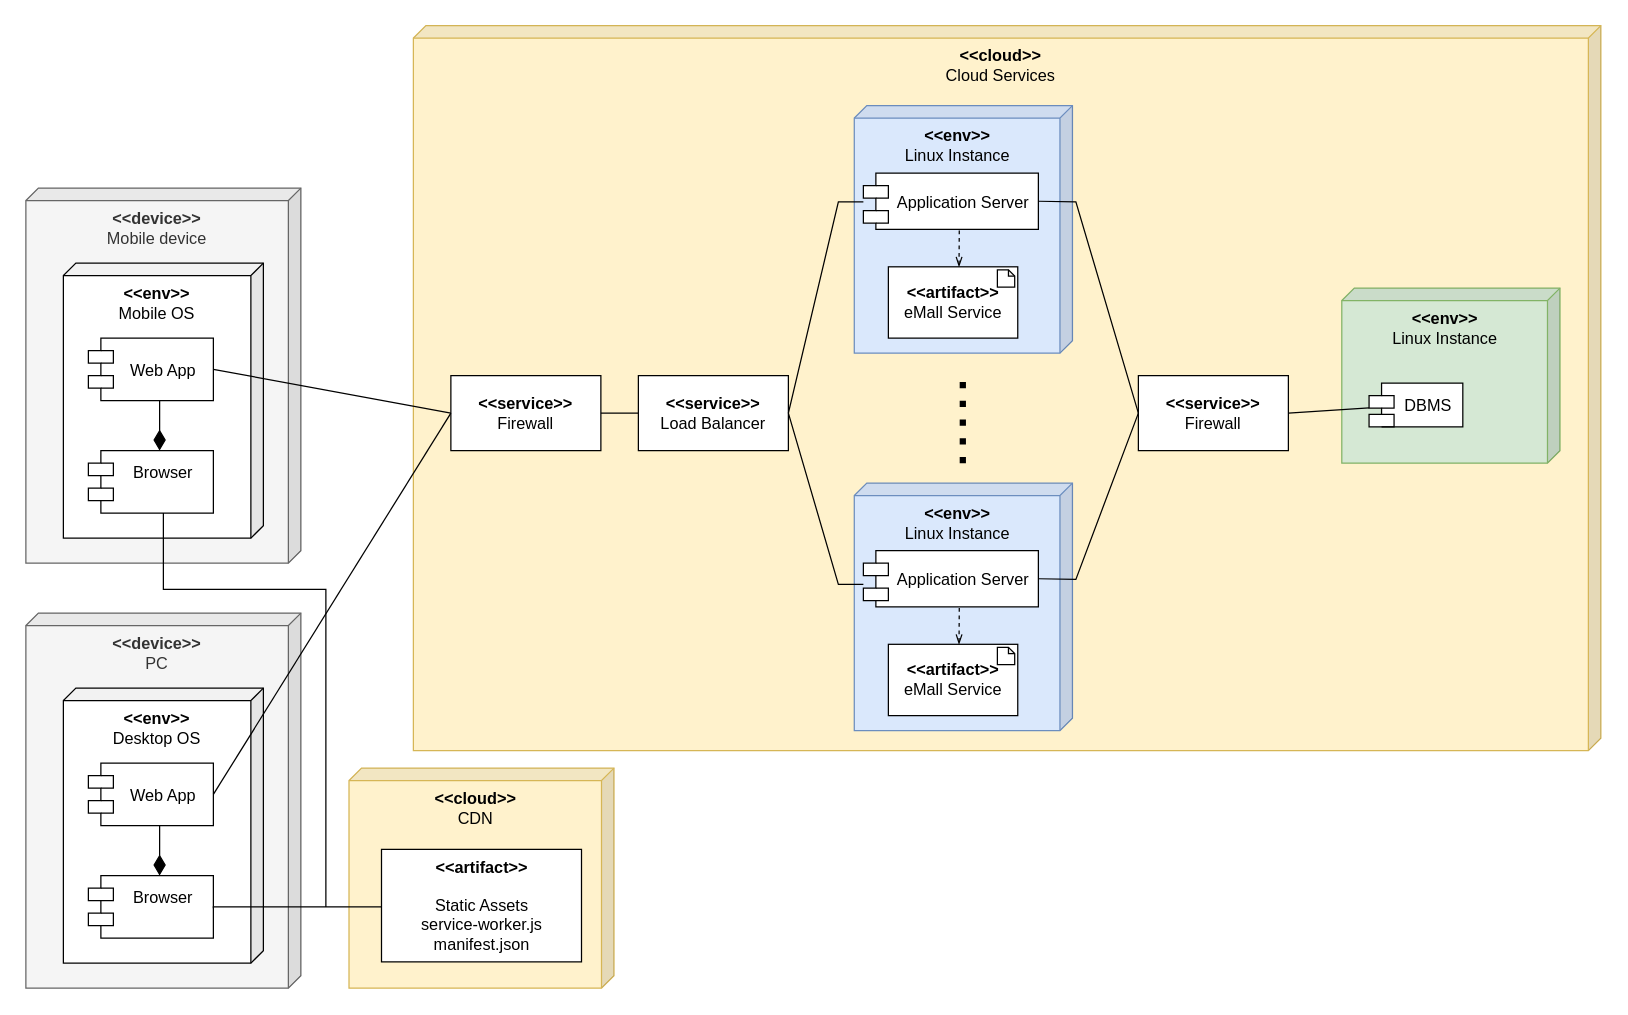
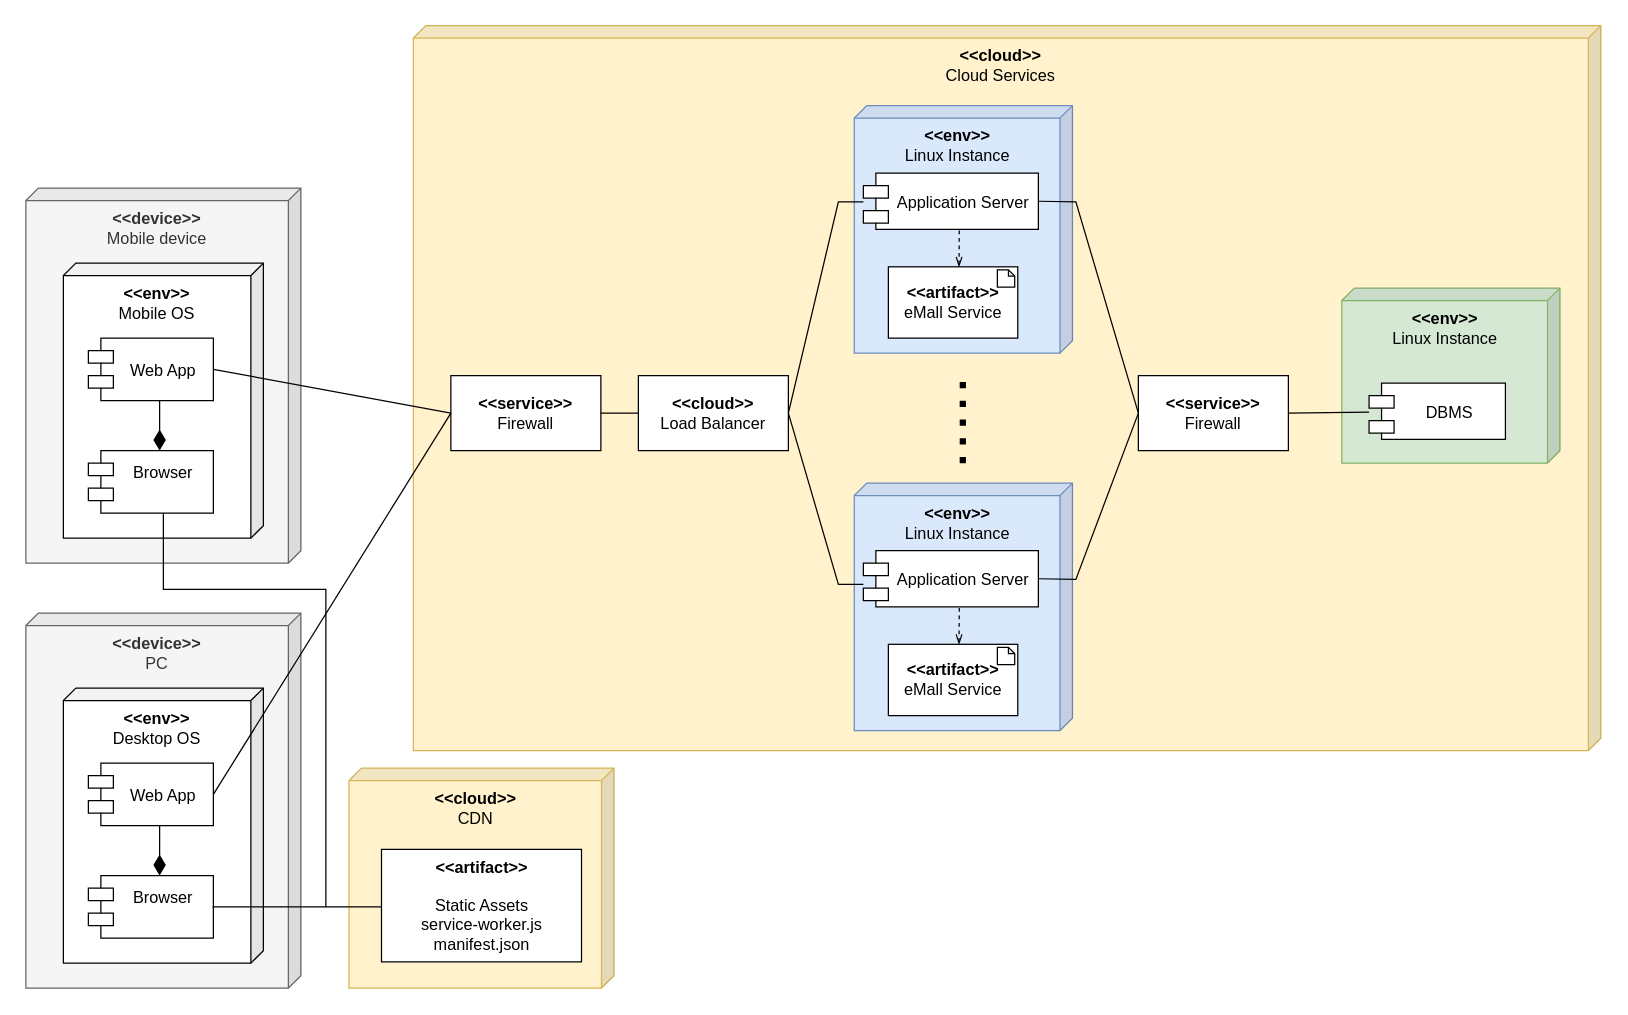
node "DBMS": size 94x44 -> 136x56
node "<<service>> Load Balancer": label "<<service>> Load Balancer" -> "<<cloud>> Load Balancer"
